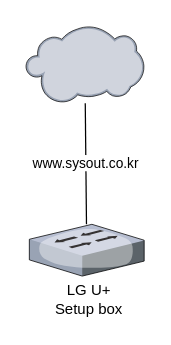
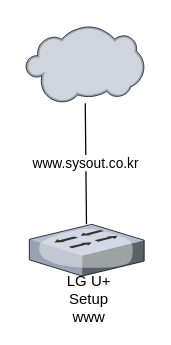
node "LG U+ Setup box": label "LG U+ Setup box" -> "LG U+ Setup www"
